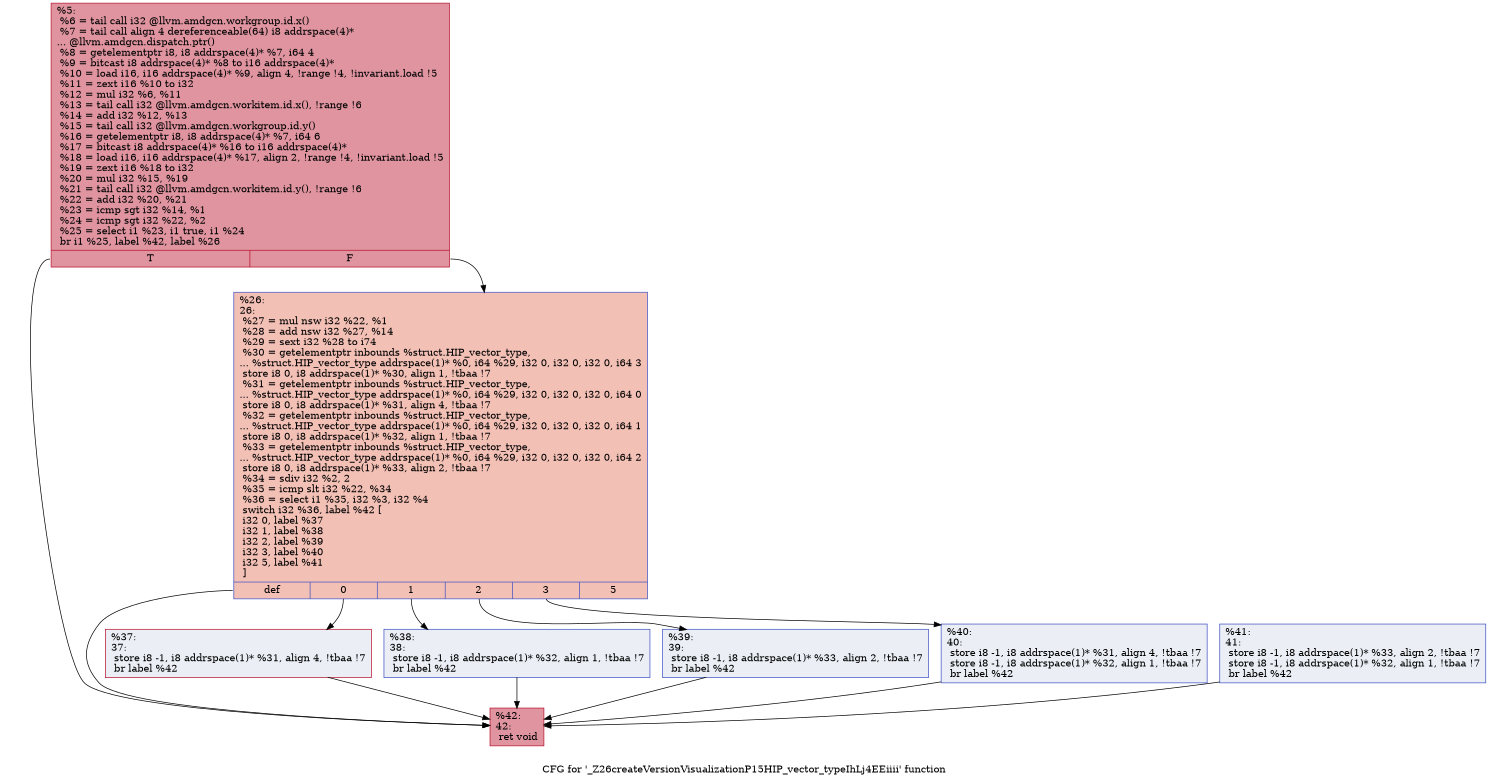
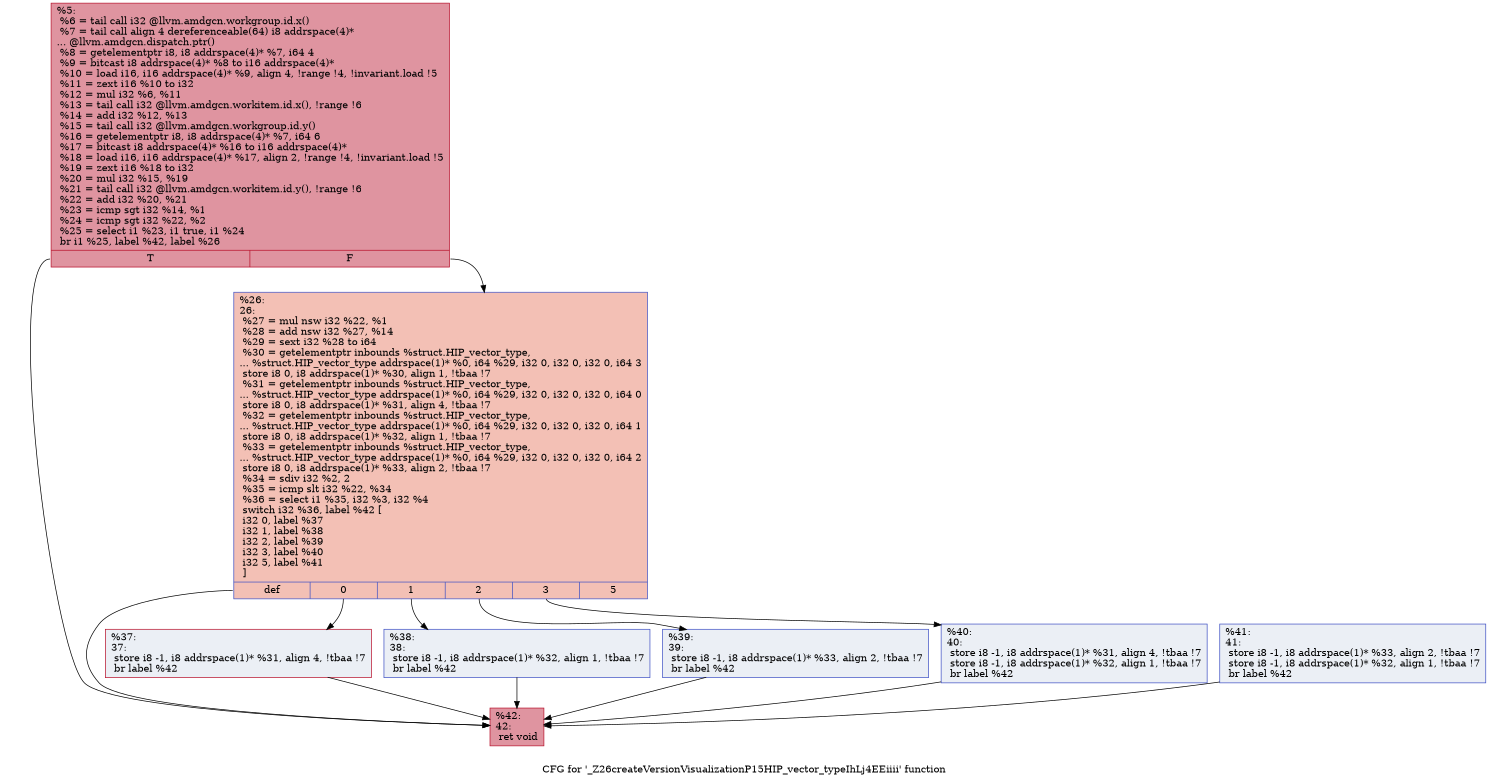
node "%26:": text "%29 = sext i32 %28 to i74" -> "%29 = sext i32 %28 to i64"
